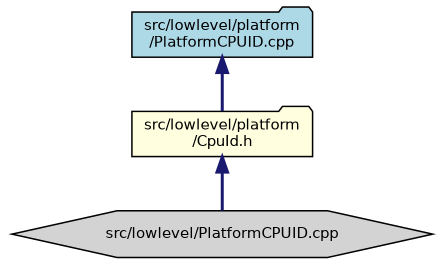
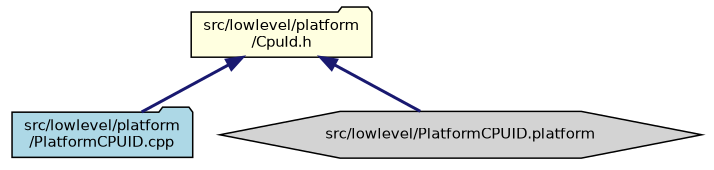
edge "src/lowlevel/platform /CpuId.h" -> "src/lowlevel/platform /PlatformCPUID.cpp": reversed
node "src/lowlevel/PlatformCPUID.cpp": label "src/lowlevel/PlatformCPUID.cpp" -> "src/lowlevel/PlatformCPUID.platform"
